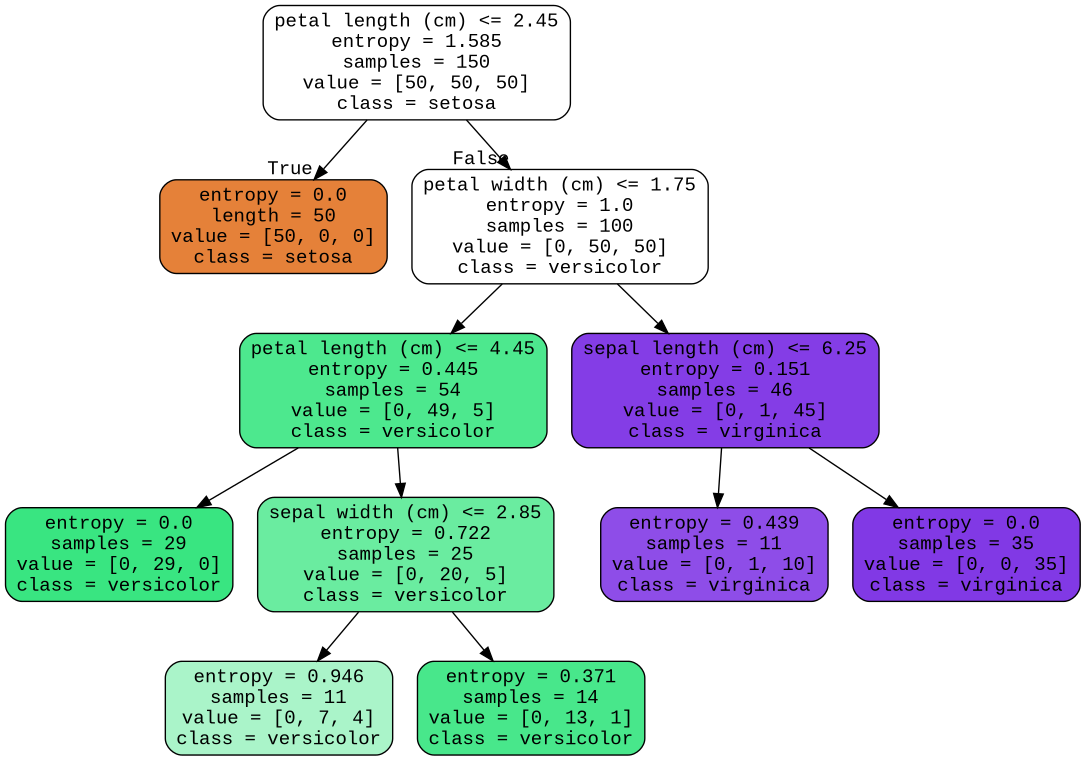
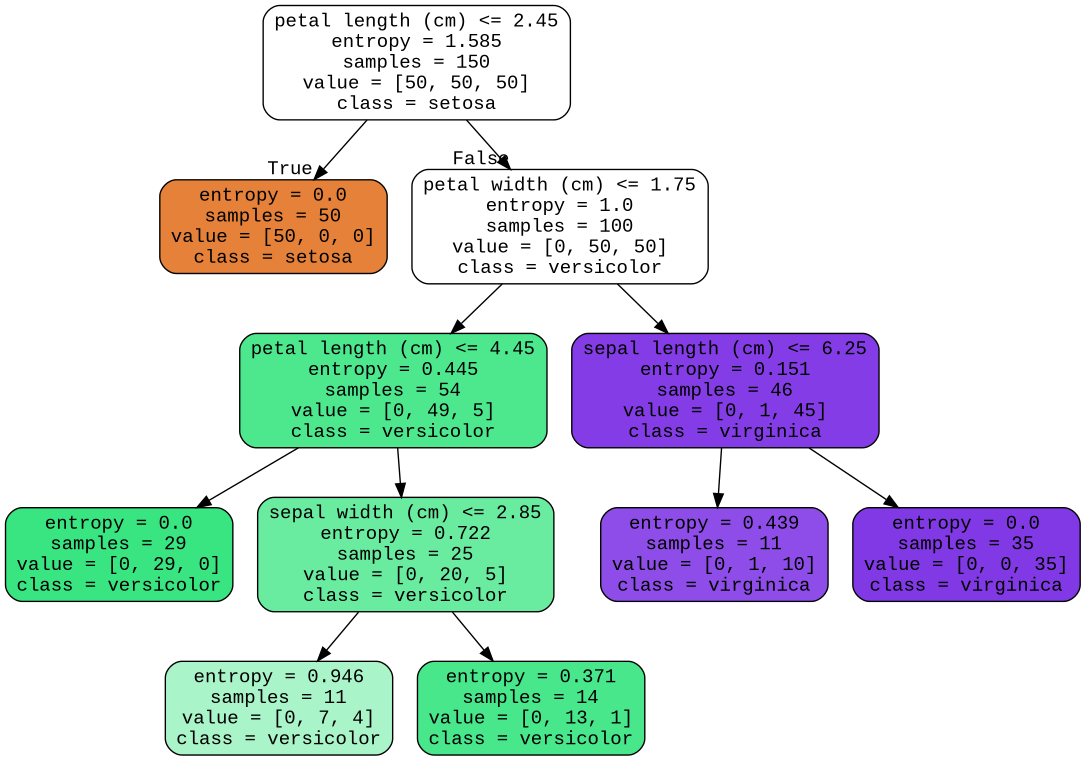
node "entropy = 0.0 length = 50 value = [50, 0, 0] class = setosa": label "entropy = 0.0 length = 50 value = [50, 0, 0] class = setosa" -> "entropy = 0.0 samples = 50 value = [50, 0, 0] class = setosa"
